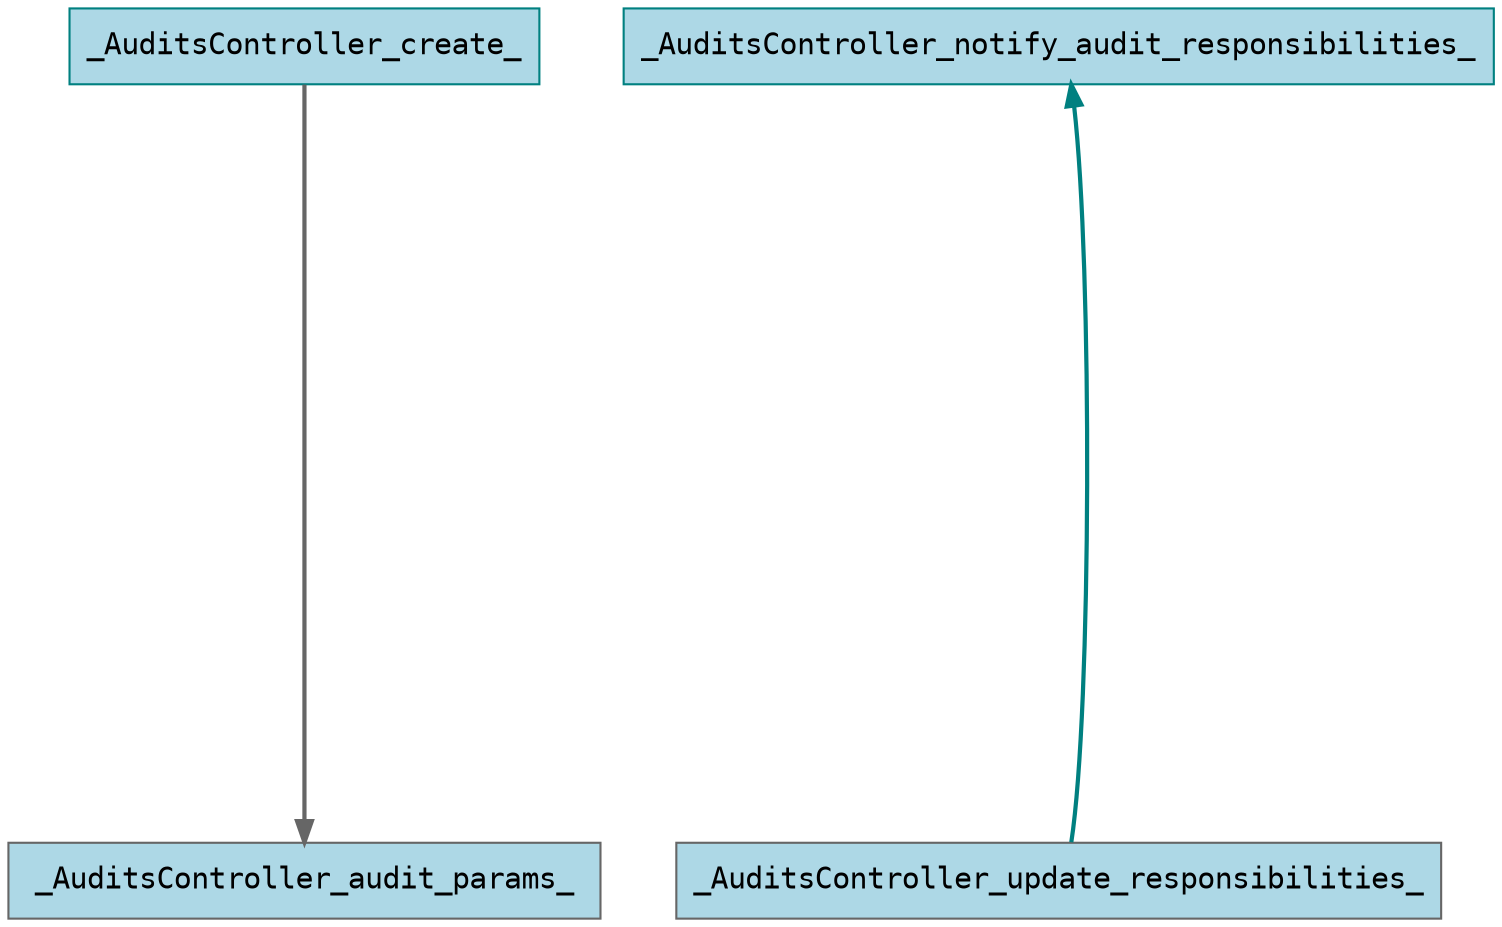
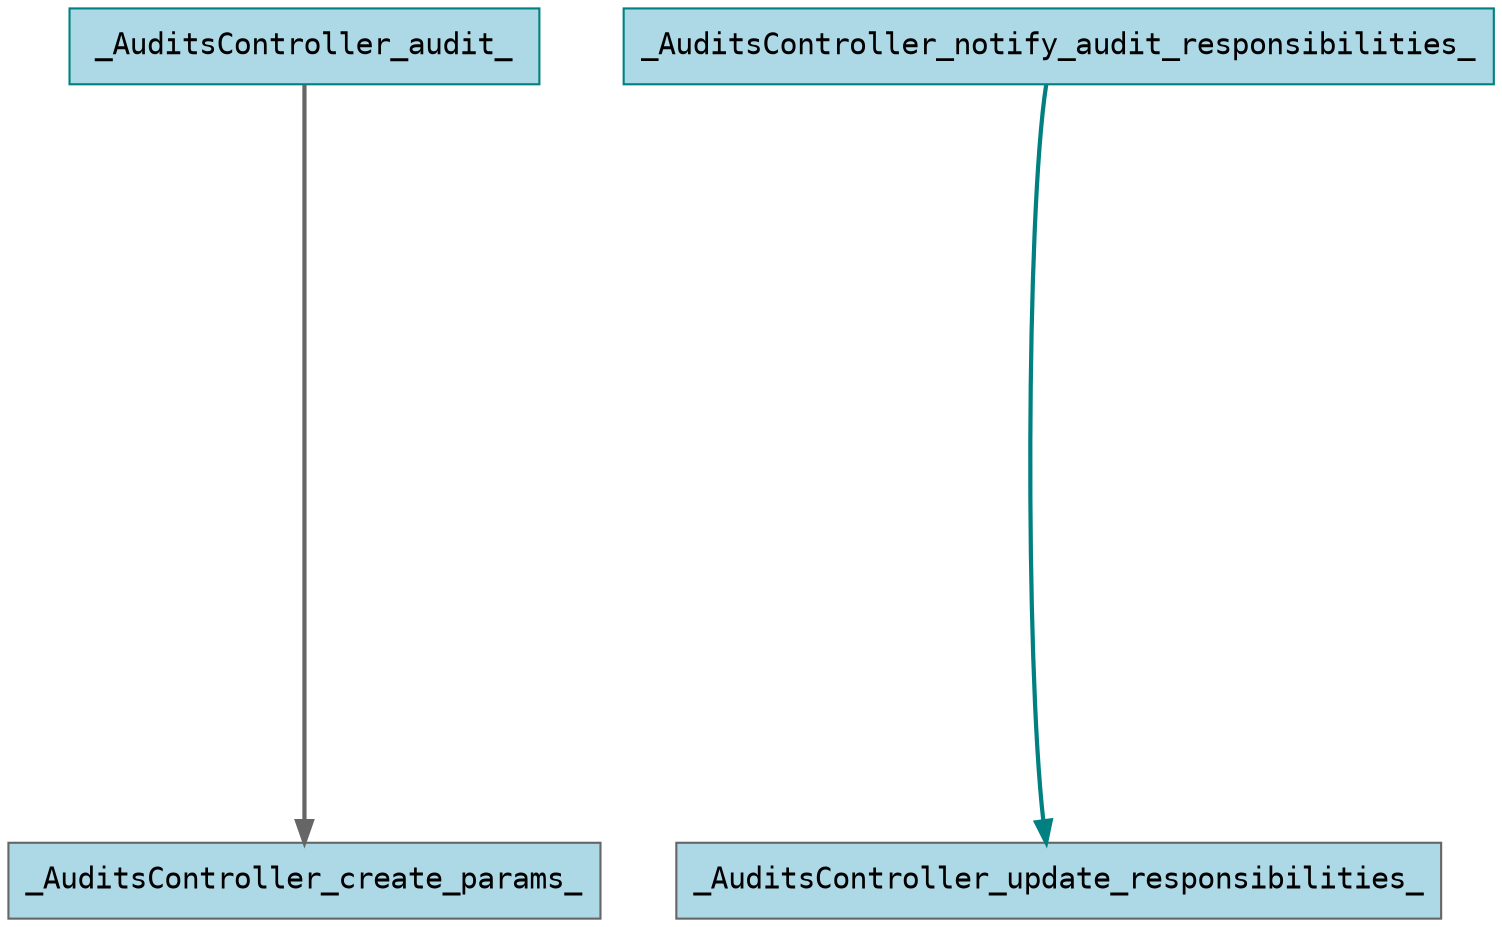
node "_AuditsController_create_": label "_AuditsController_create_" -> "_AuditsController_audit_"
edge "_AuditsController_update_responsibilities_" -> "_AuditsController_notify_audit_responsibilities_": reversed
node "_AuditsController_audit_params_": label "_AuditsController_audit_params_" -> "_AuditsController_create_params_"
